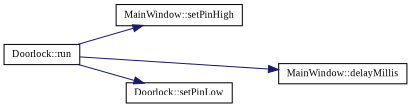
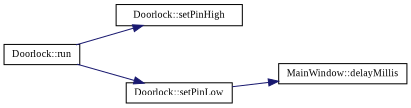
node "MainWindow::setPinHigh": label "MainWindow::setPinHigh" -> "Doorlock::setPinHigh"
edge "Doorlock::run" -> "MainWindow::delayMillis": now "Doorlock::setPinLow" -> "MainWindow::delayMillis"
